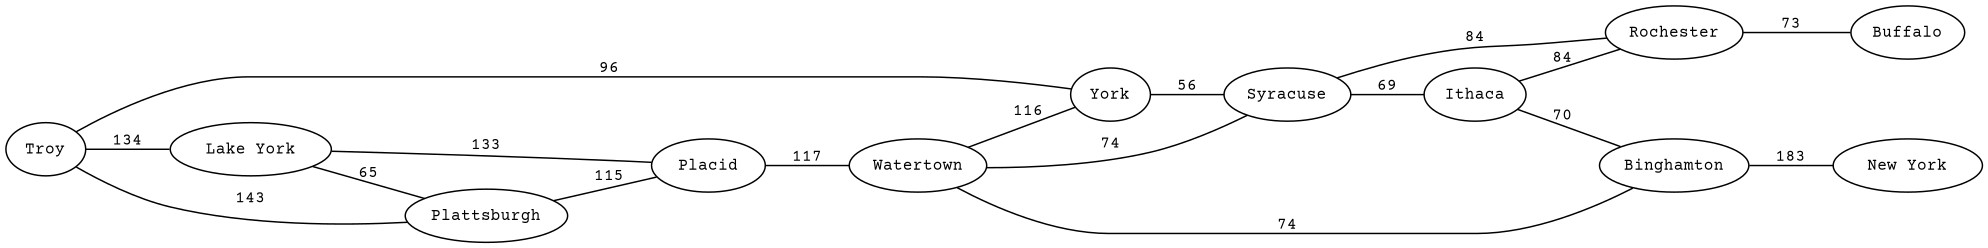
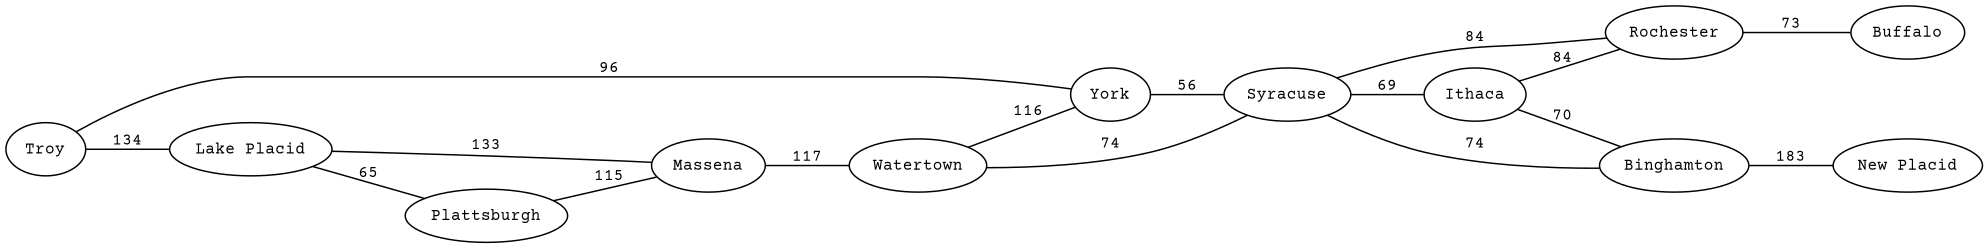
node "Lake York": label "Lake York" -> "Lake Placid"
node "Placid": label "Placid" -> "Massena"
node "New York": label "New York" -> "New Placid"
edge "Troy" -- "Plattsburgh": removed, label "143"
edge "Watertown" -- "Binghamton": now "Syracuse" -- "Binghamton"
